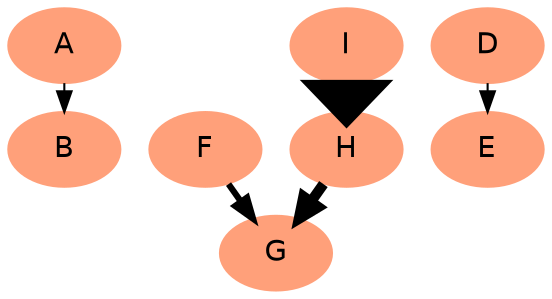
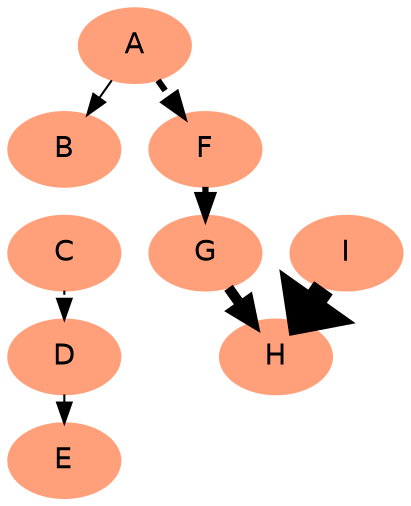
edge "A" -> "F": added
edge "H" -> "G": reversed
node "C": added
